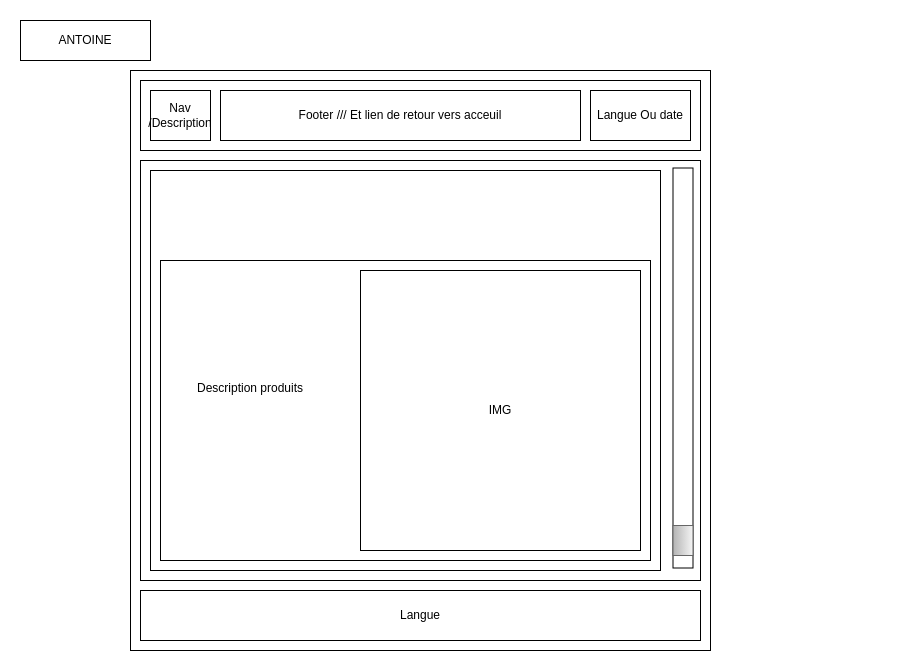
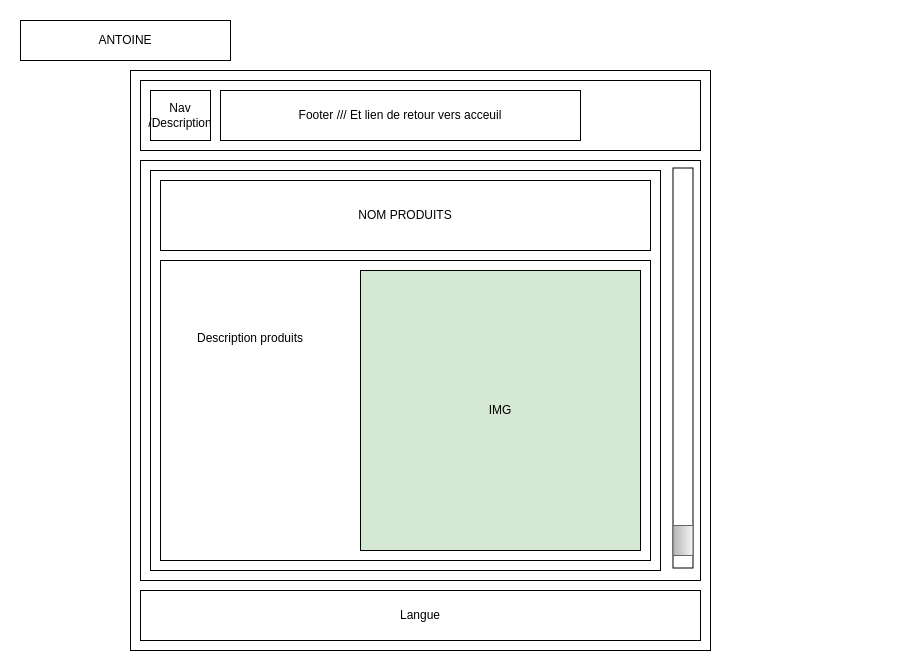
node "ANTOINE": size 130x40 -> 210x40
node "Langue Ou date": removed
node "NOM PRODUITS": added
node "Description produits": moved (251, 388) -> (251, 338)
node "IMG": fillcolor #ffffff -> #d5e8d4
